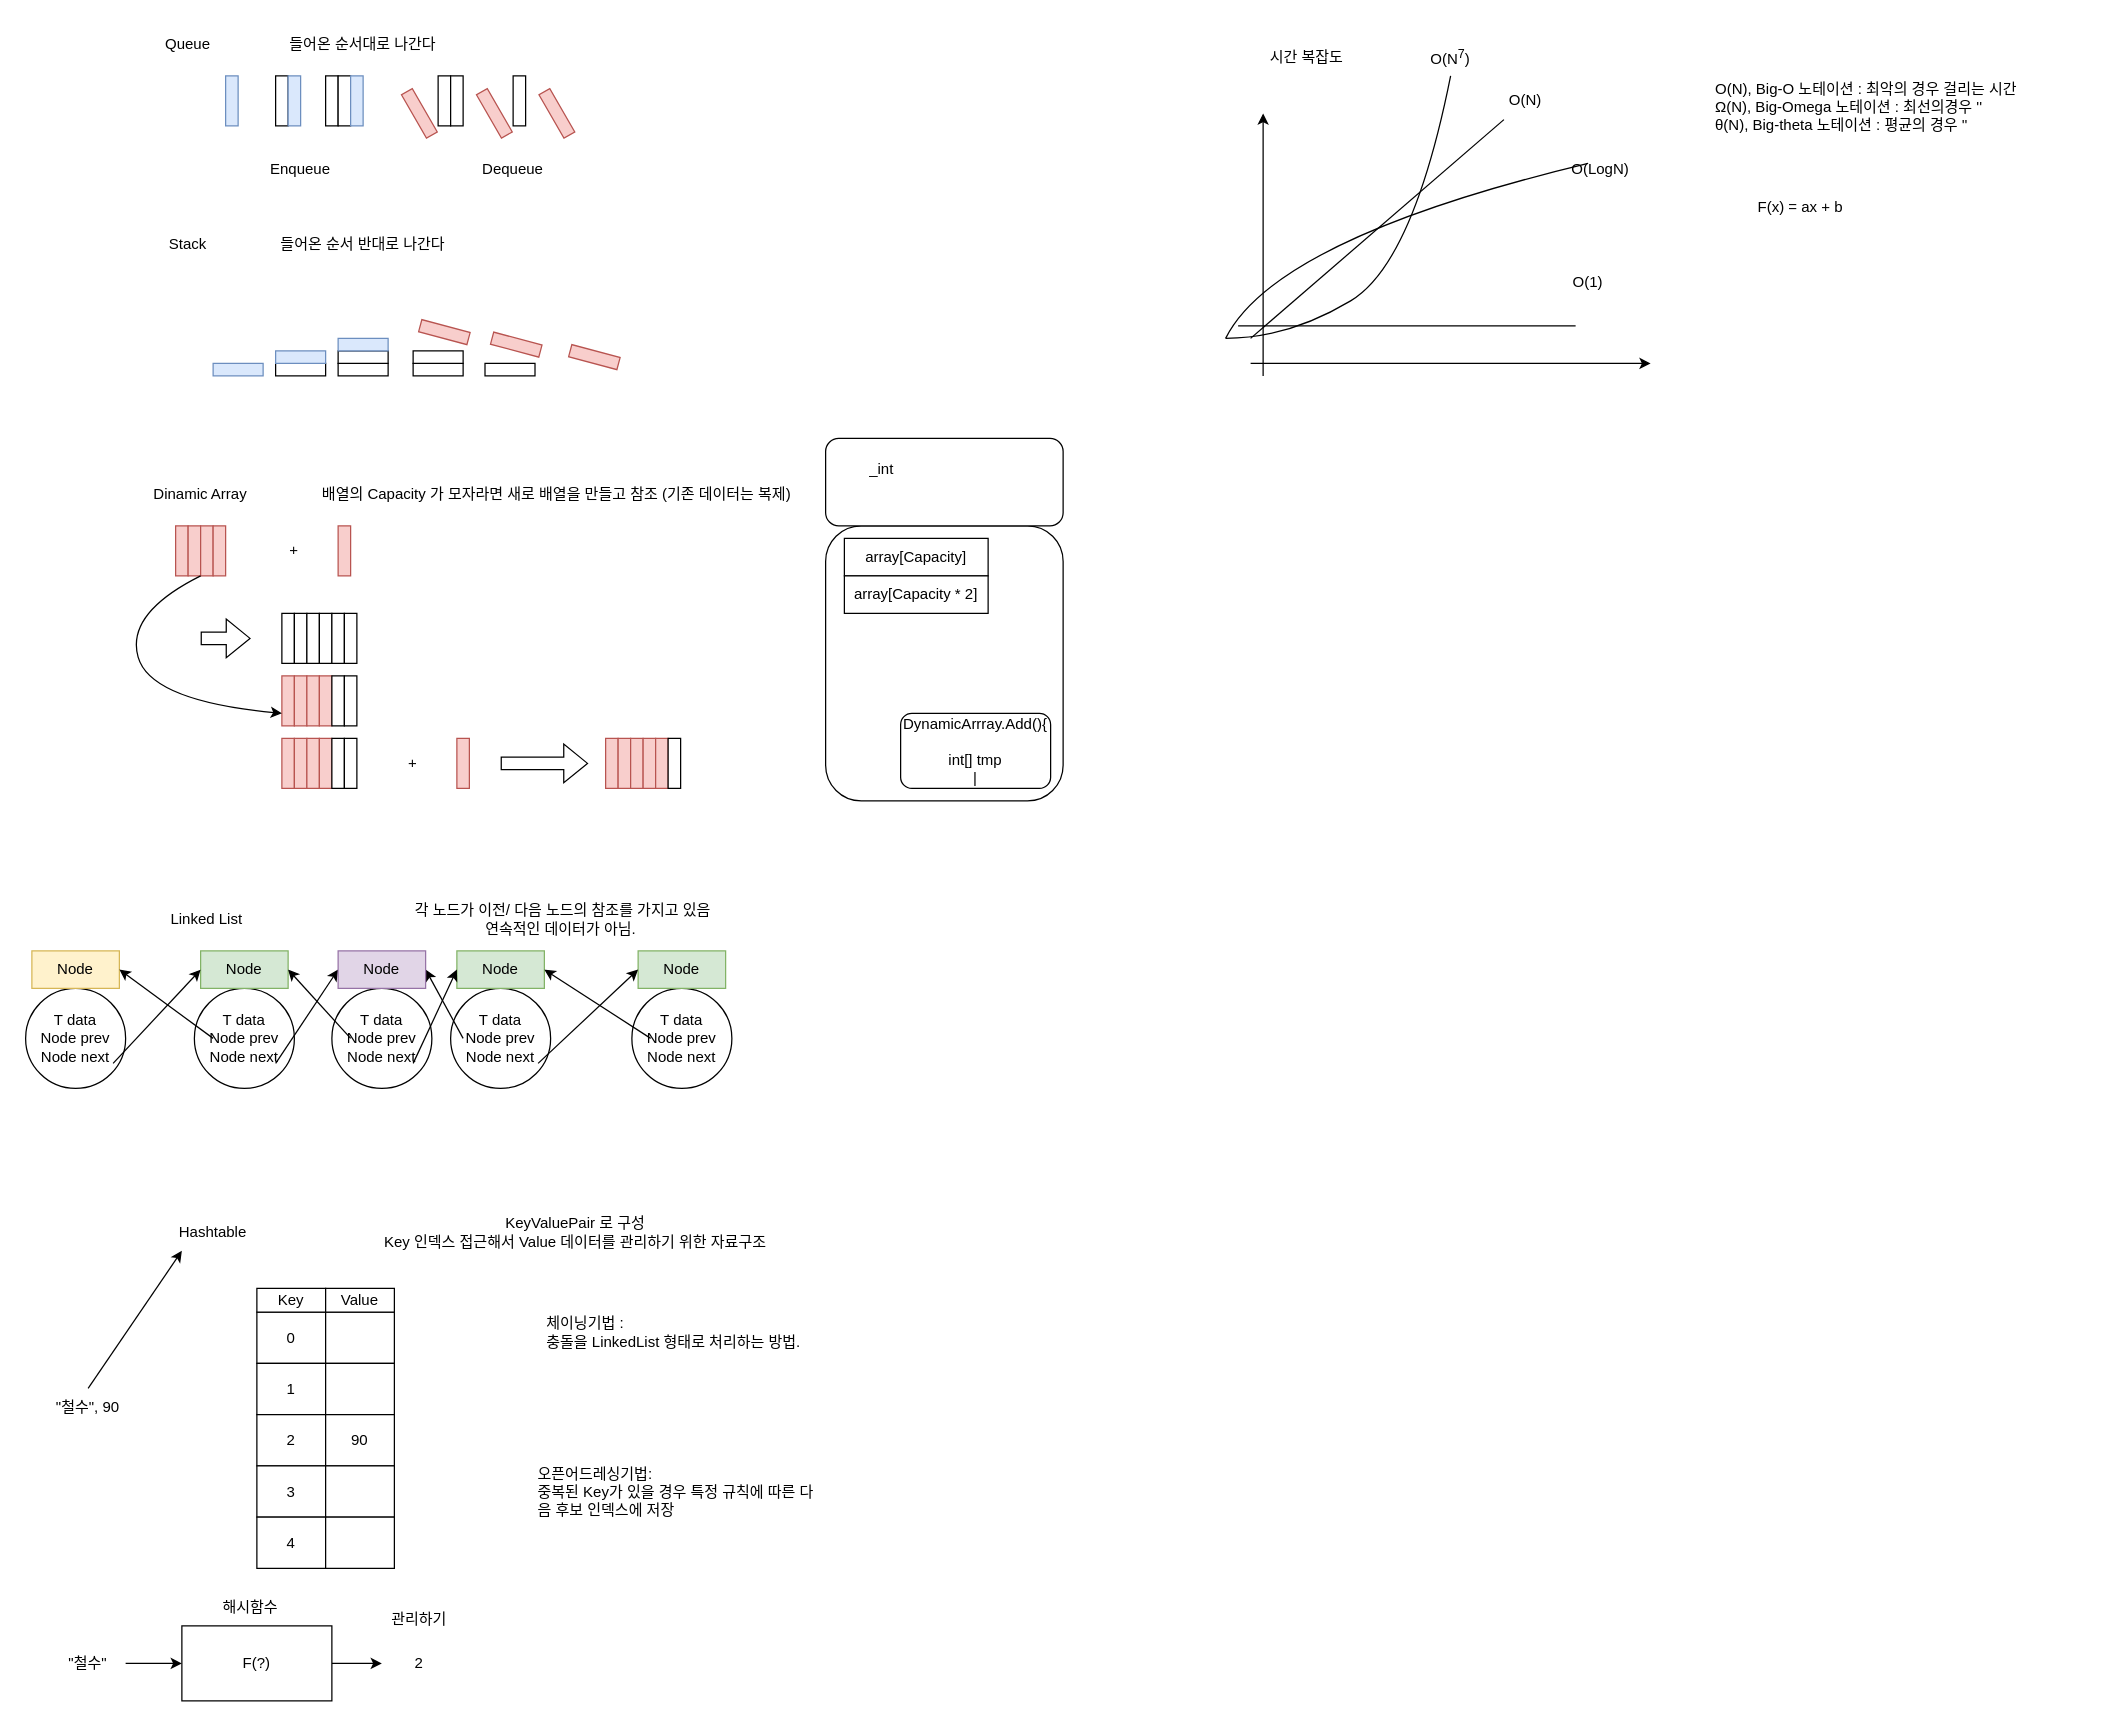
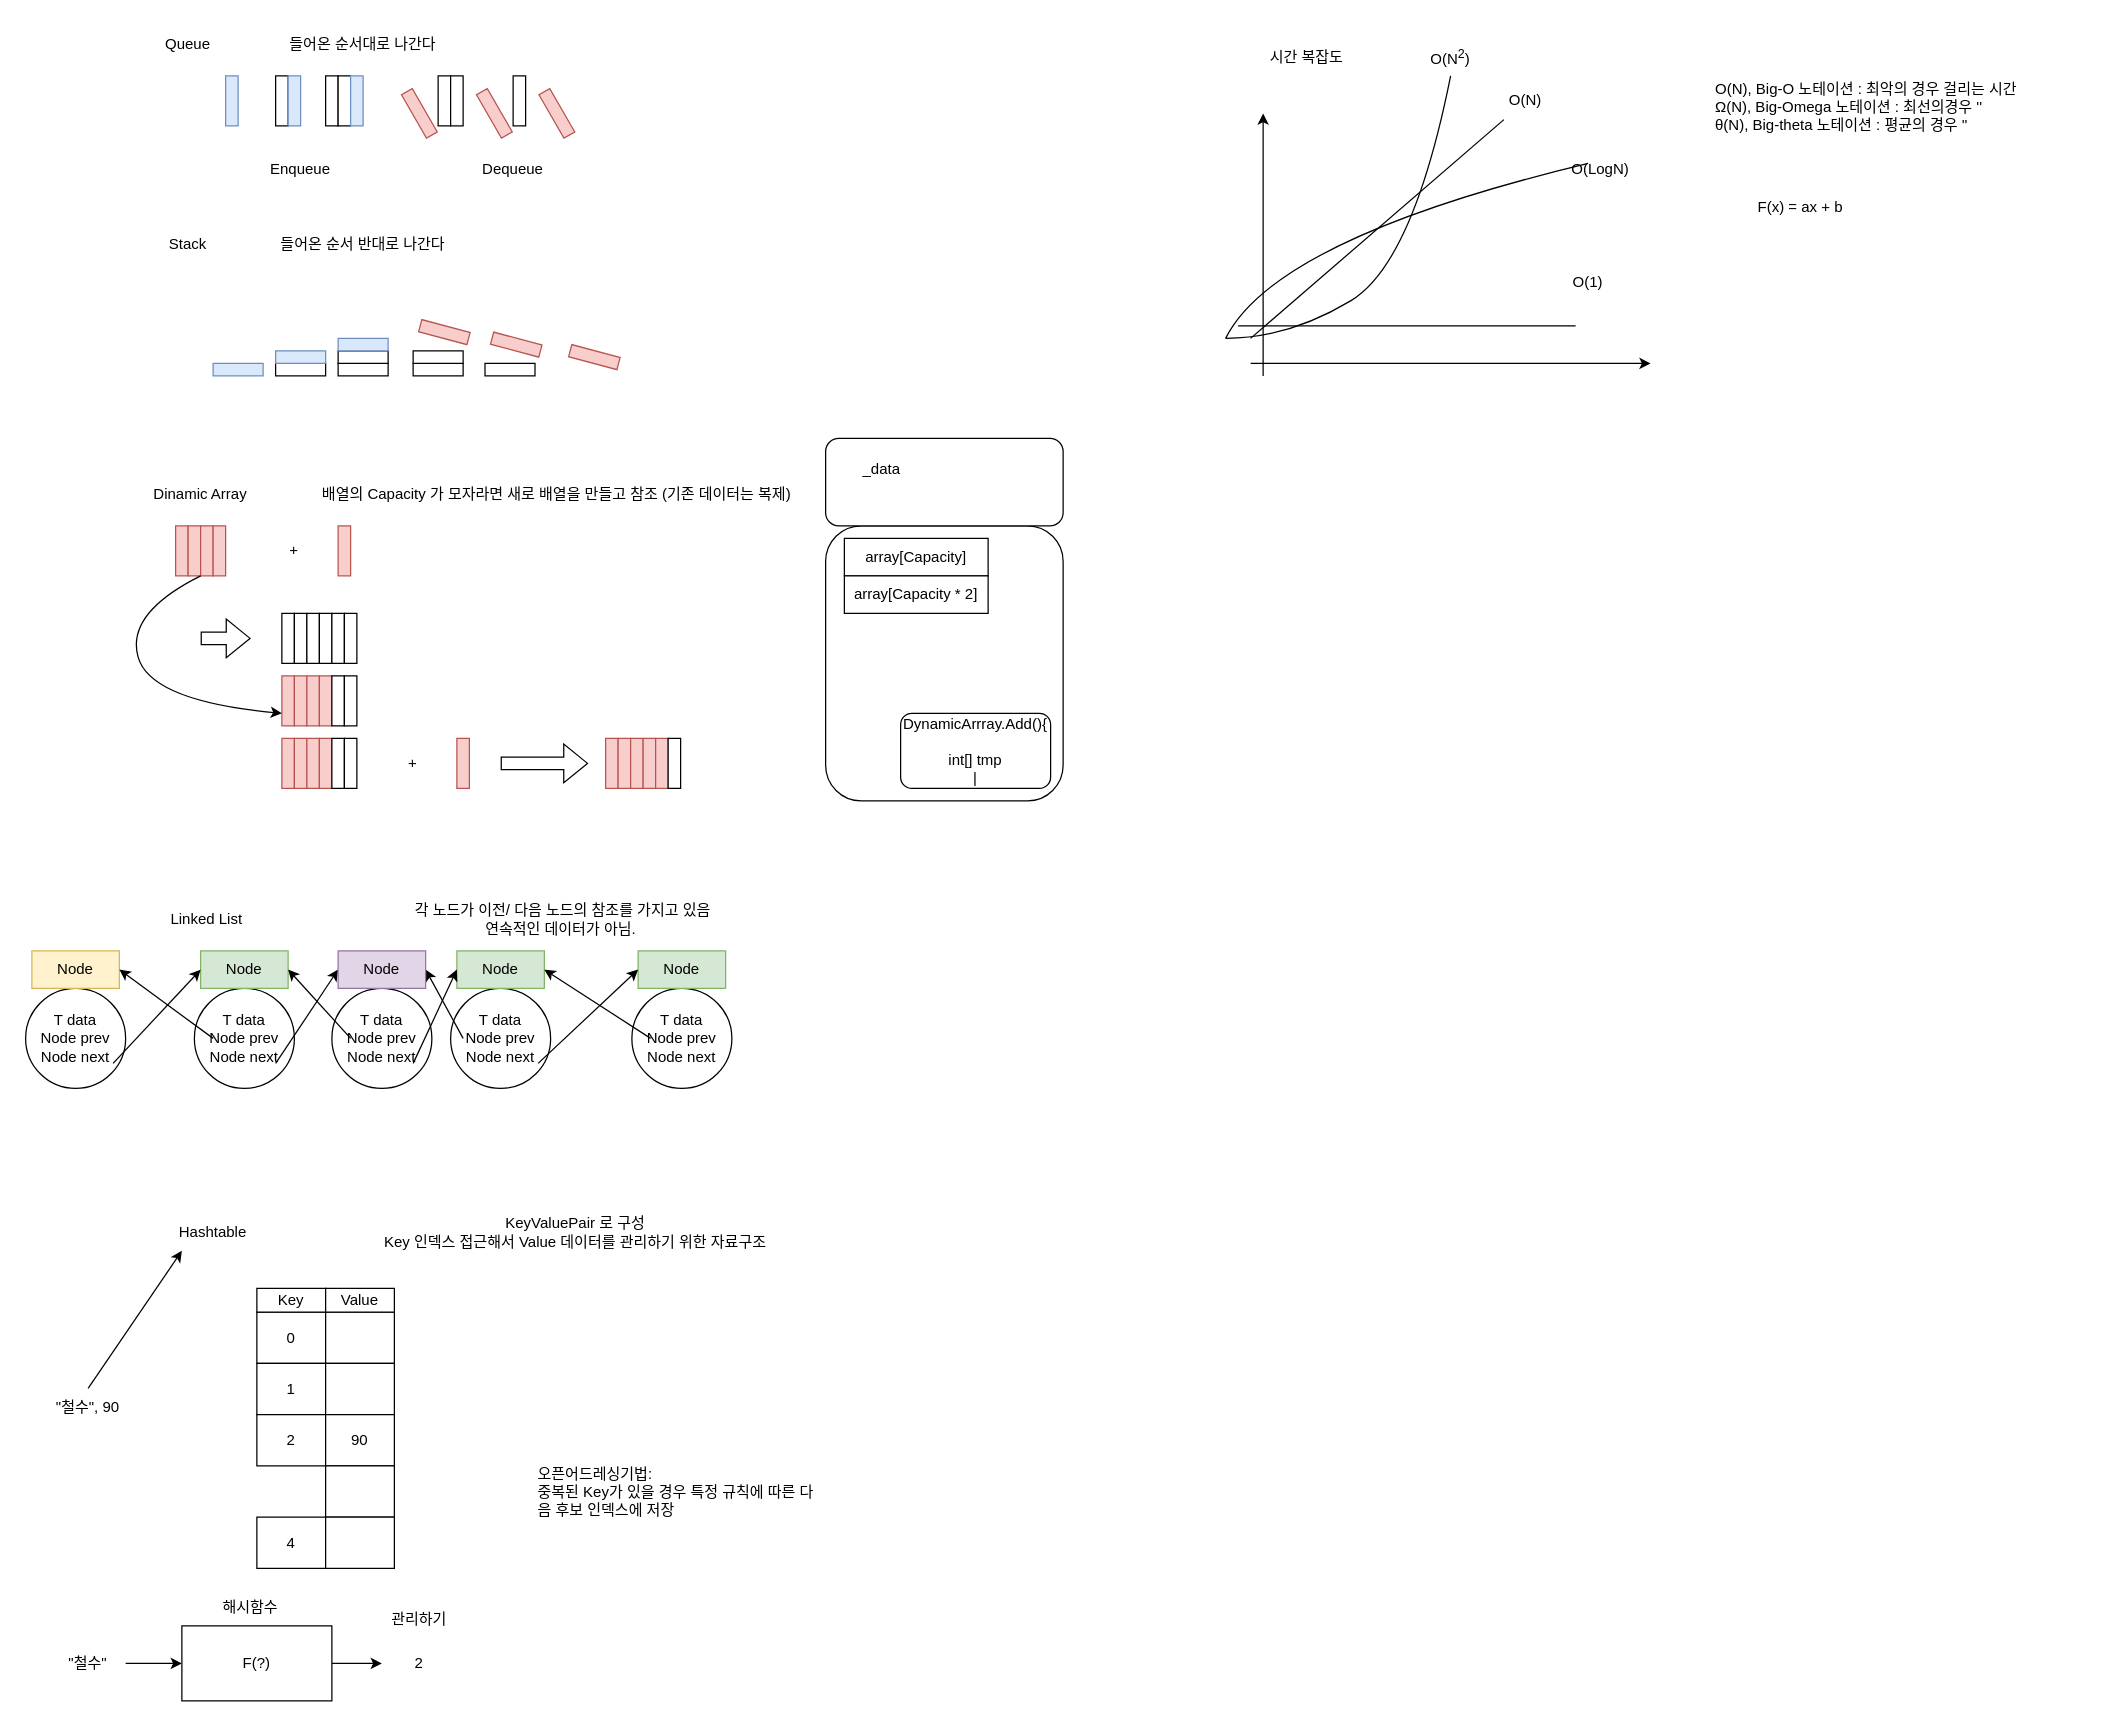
node "O(N7)": label "O(N7)" -> "O(N2)"
node "_int": label "_int" -> "_data"
node "체이닝기법 : 충돌을 LinkedList 형태로 처리하는 방법.": removed
node "3": removed
